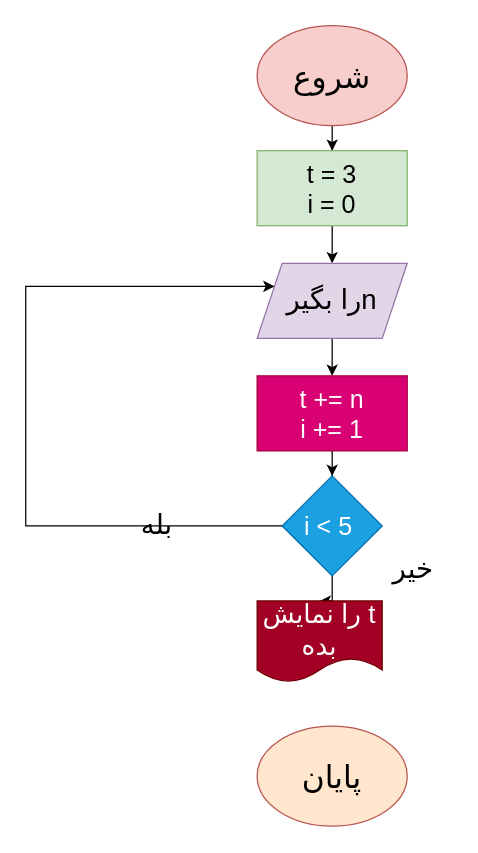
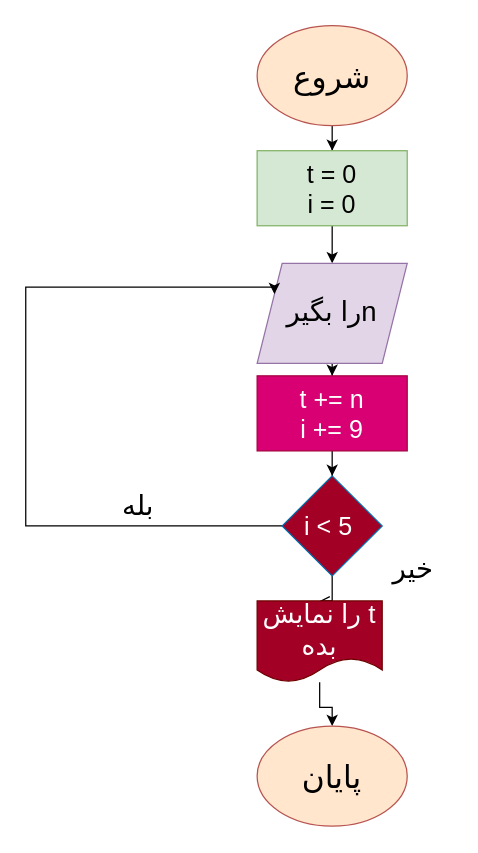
node "شروع": fillcolor #f8cecc -> #ffe6cc
node "t = 3 i = 0": label "t = 3 i = 0" -> "t = 0 i = 0"
node "nرا بگیر": size 150x75 -> 150x100
node "t += n i += 1": label "t += n i += 1" -> "t += n i += 9"
node "بله": moved (157, 526) -> (138, 507)
node "i < 5": fillcolor #1ba1e2 -> #a20025
edge "i < 5" -> "t را نمایش بده": arrowhead classic -> open
edge "t را نمایش بده" -> "پایان": added
